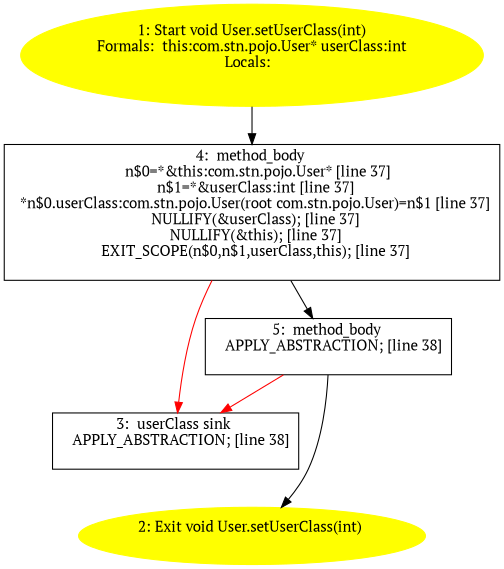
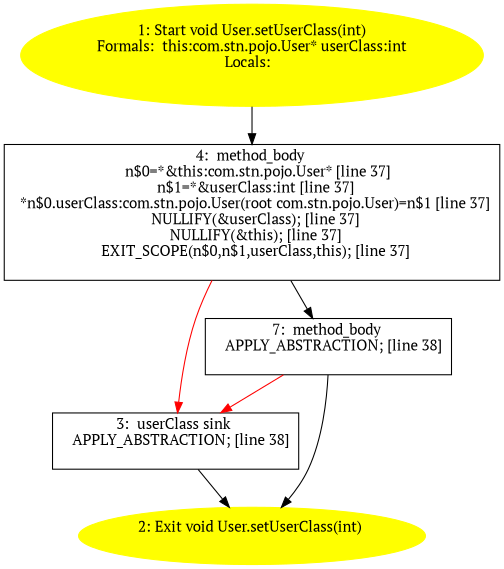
node "5:  method_body APPLY_ABSTRACTION; [line 38]": label "5:  method_body APPLY_ABSTRACTION; [line 38]" -> "7:  method_body APPLY_ABSTRACTION; [line 38]"
edge "3:  userClass sink APPLY_ABSTRACTION; [line 38]" -> "2: Exit void User.setUserClass(int)": added
